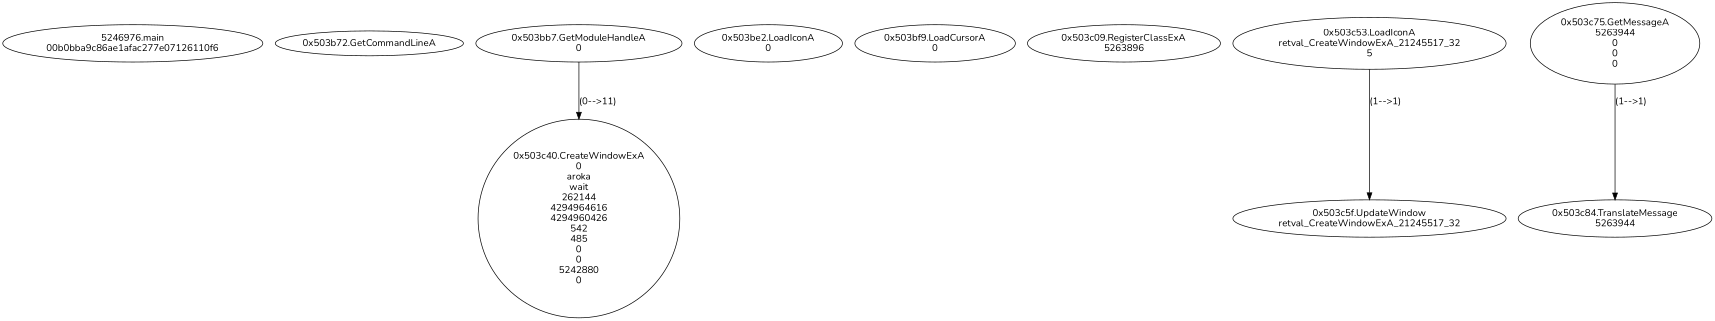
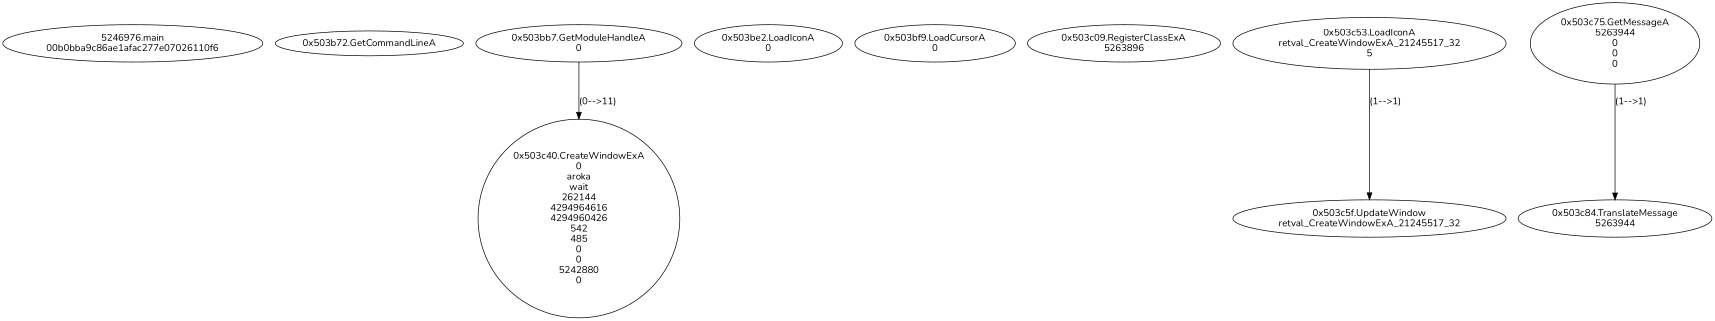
node "5246976.main 00b0bba9c86ae1afac277e07126110f6": label "5246976.main 00b0bba9c86ae1afac277e07126110f6" -> "5246976.main 00b0bba9c86ae1afac277e07026110f6"
